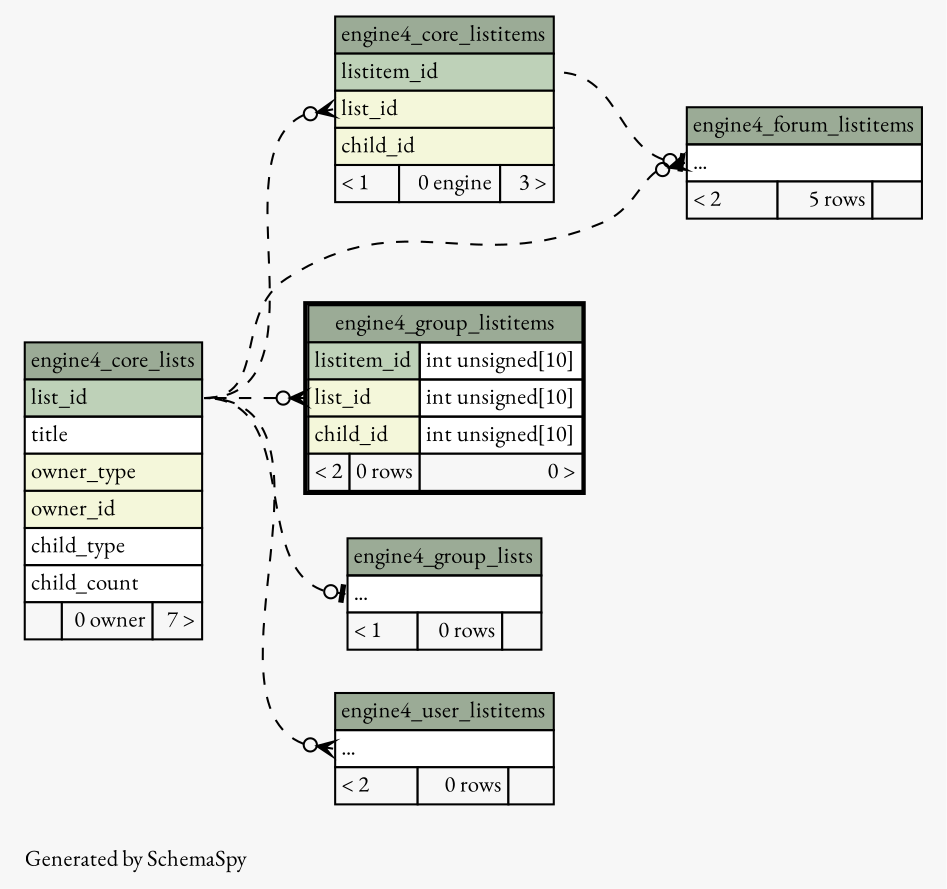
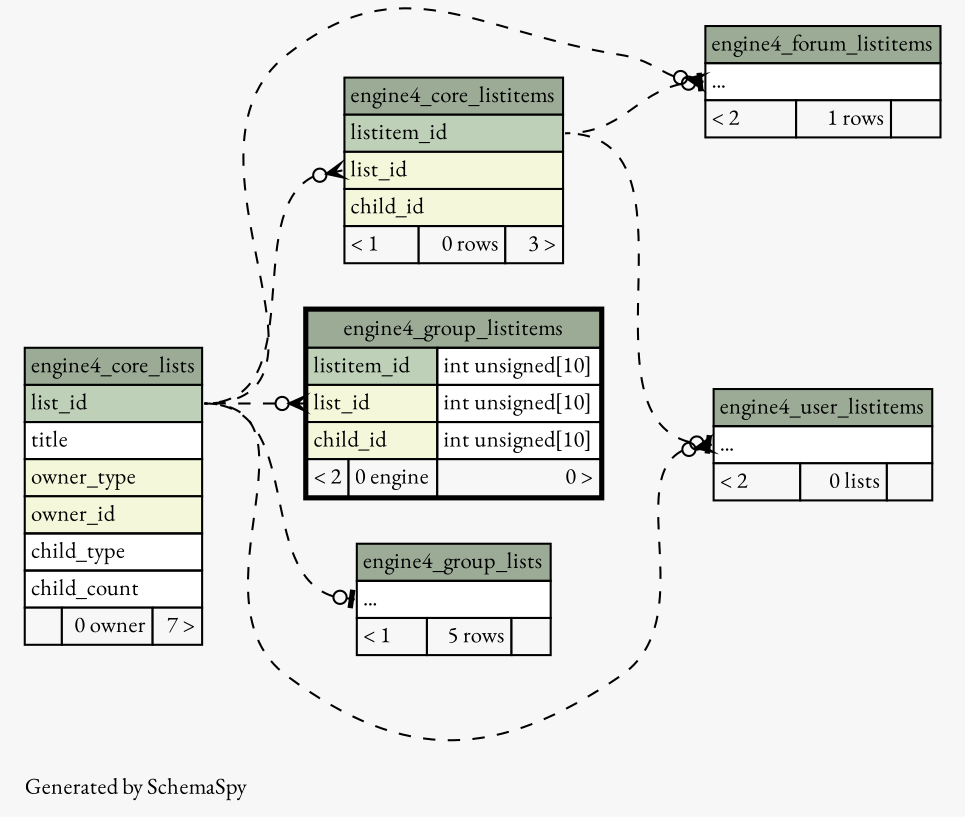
node "engine4_core_listitems": text "0 engine" -> "0 rows"
node "engine4_forum_listitems": text "5 rows" -> "1 rows"
edge "engine4_core_listitems" -> "engine4_user_listitems": added
node "engine4_group_listitems": text "0 rows" -> "0 engine"
node "engine4_group_lists": text "0 rows" -> "5 rows"
node "engine4_user_listitems": text "0 rows" -> "0 lists"
